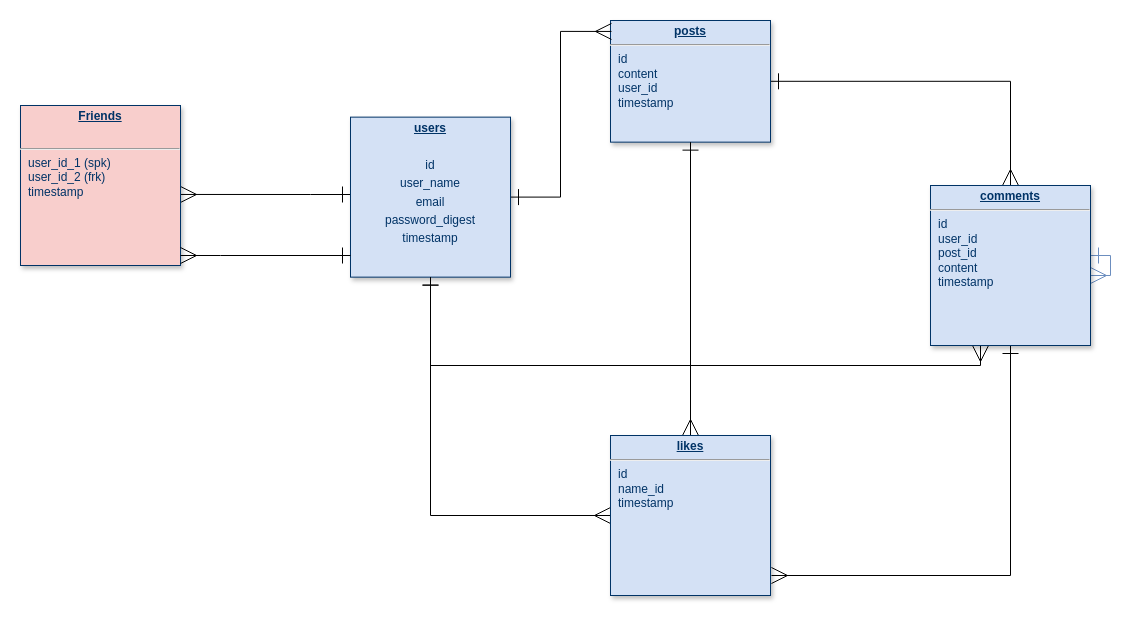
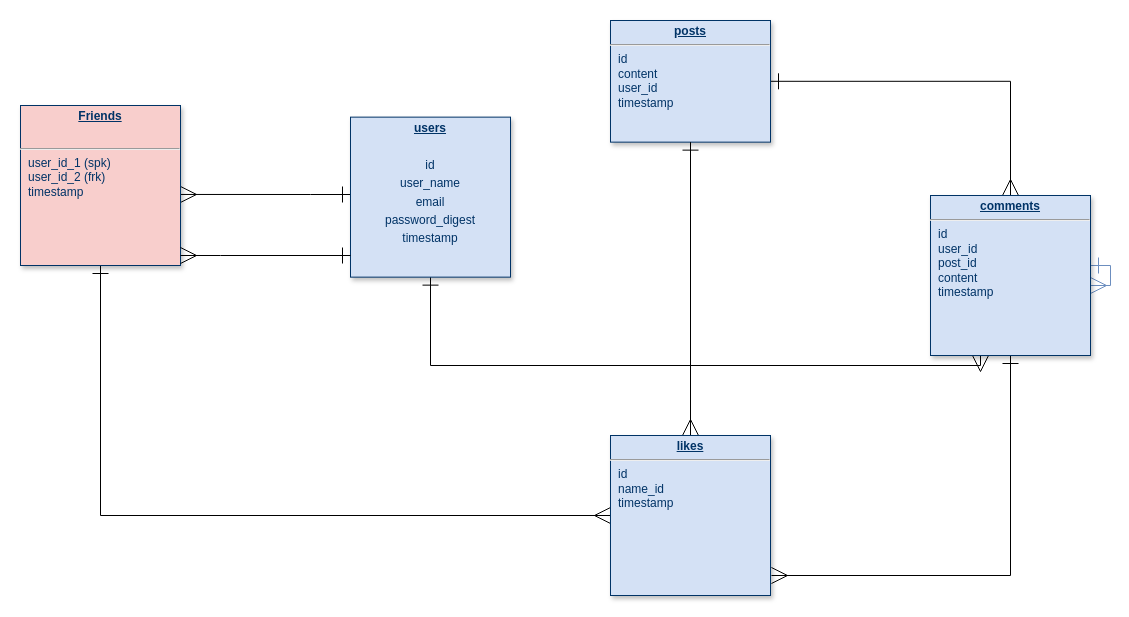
edge "posts id content user_id timestamp" -- "users id user_name email password_digest timestamp": removed
node "comments id user_id post_id content timestamp": moved (1011, 266) -> (1011, 276)
edge "users id user_name email password_digest timestamp" -- "likes id name_id timestamp": now "Friends user_id_1 (spk) user_id_2 (frk) timestamp" -- "likes id name_id timestamp"
